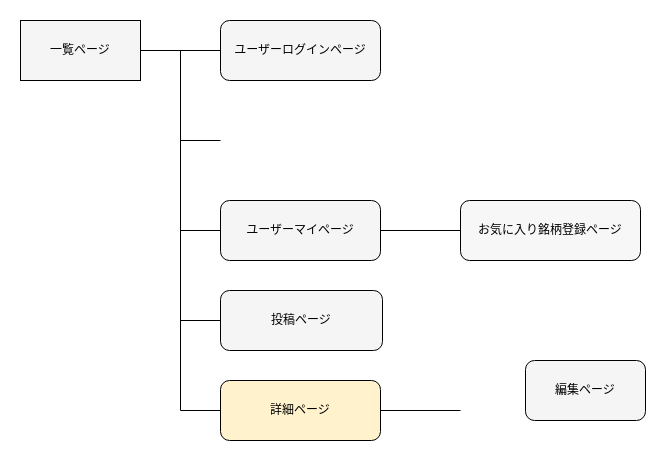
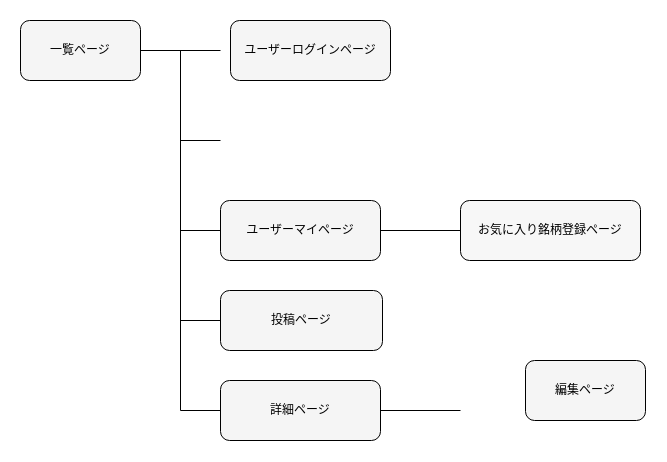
node "一覧ページ": shape rectangle -> rounded rectangle
node "ユーザーログインページ": moved (301, 51) -> (311, 51)
node "詳細ページ": fillcolor #fff2cc -> #f5f5f5
